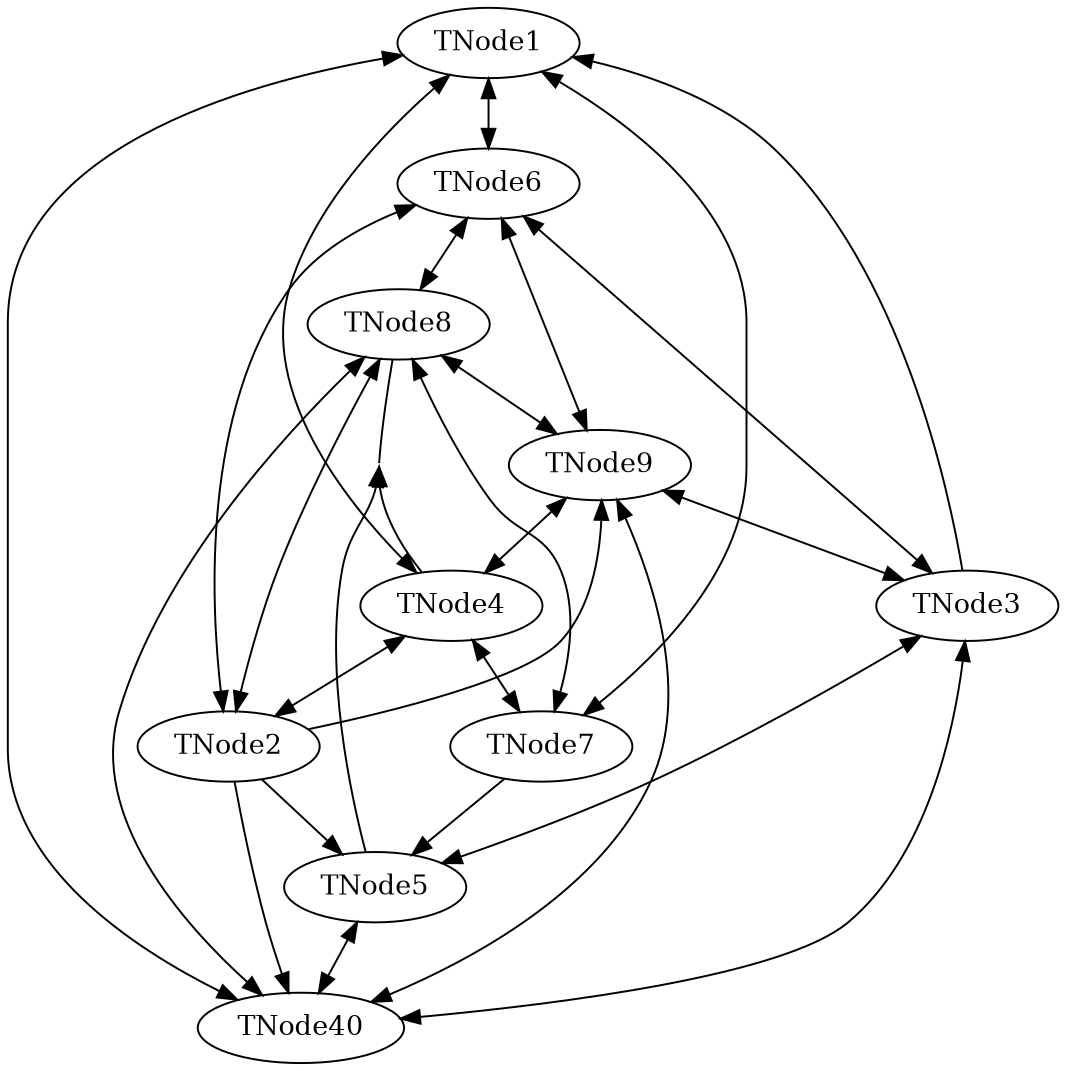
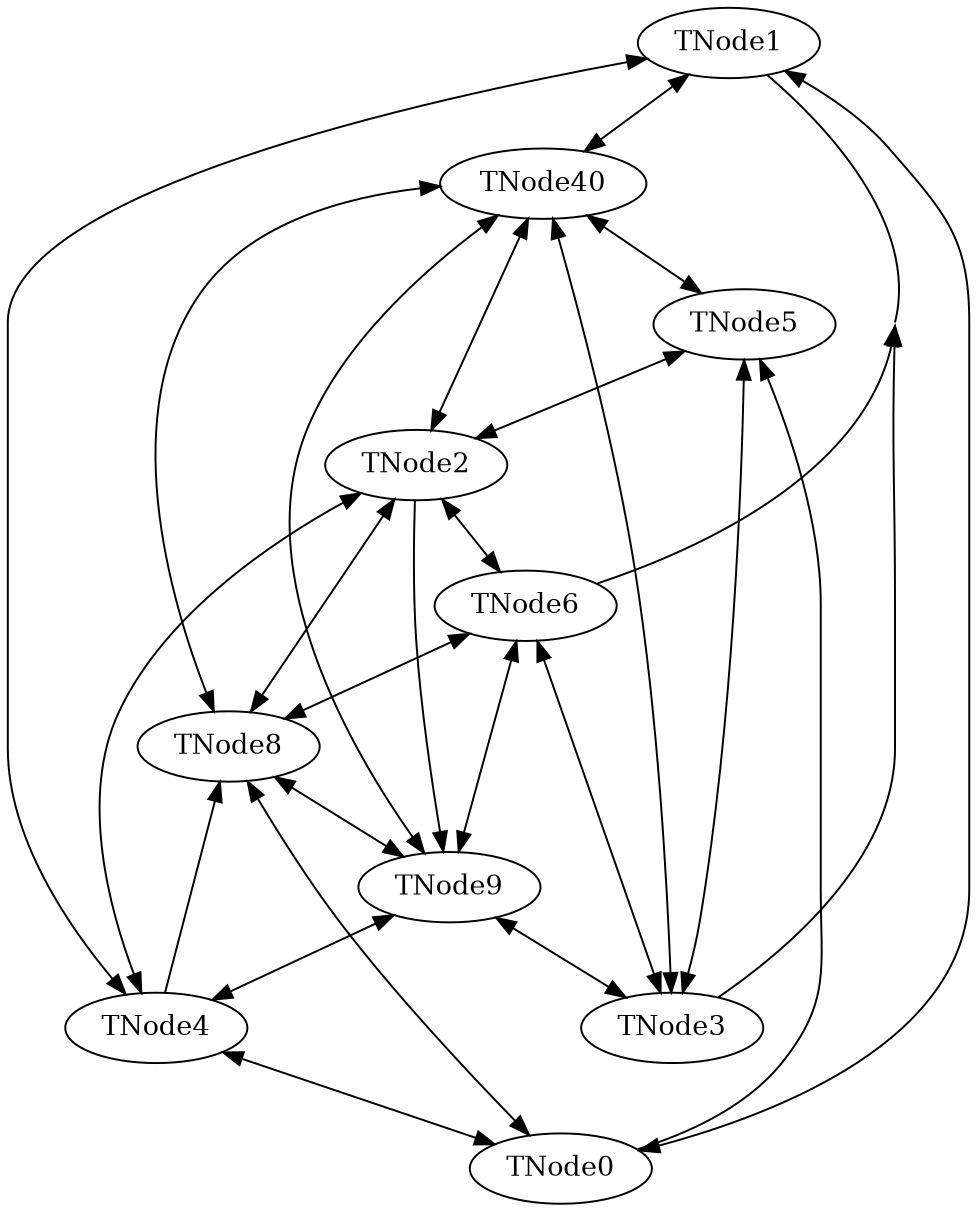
edge "TNode1" -> "TNode6": removed
edge "TNode40" -> "TNode2": added
edge "TNode5" -> "TNode8": now "TNode5" -> "TNode2"
node "TNode7": label "TNode7" -> "TNode0"
